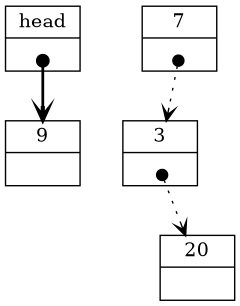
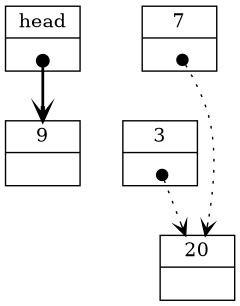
edge "7" -- "3": now "7" -- "20"
